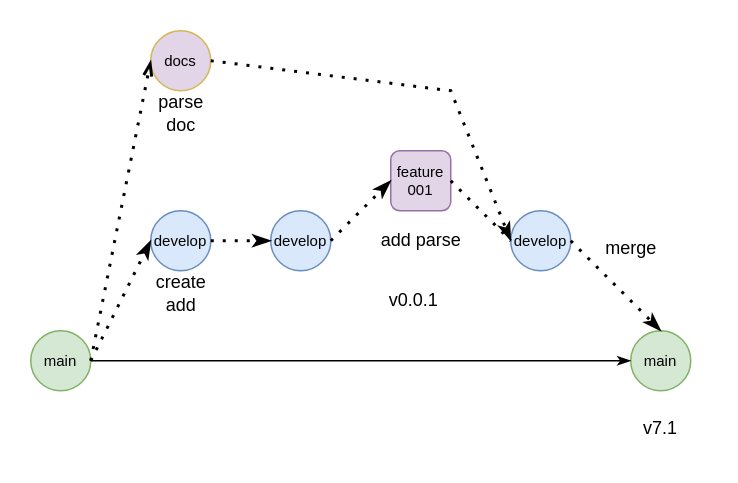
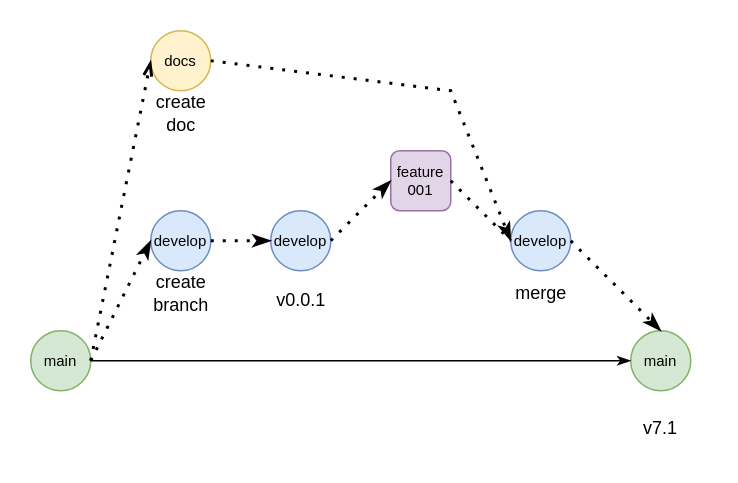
node "docs": fillcolor #e1d5e7 -> #fff2cc
node "parse doc": label "parse doc" -> "create doc"
node "add parse": removed
node "merge": moved (631, 248) -> (541, 293)
node "create add": label "create add" -> "create branch"
node "v0.0.1": moved (413, 301) -> (301, 301)
